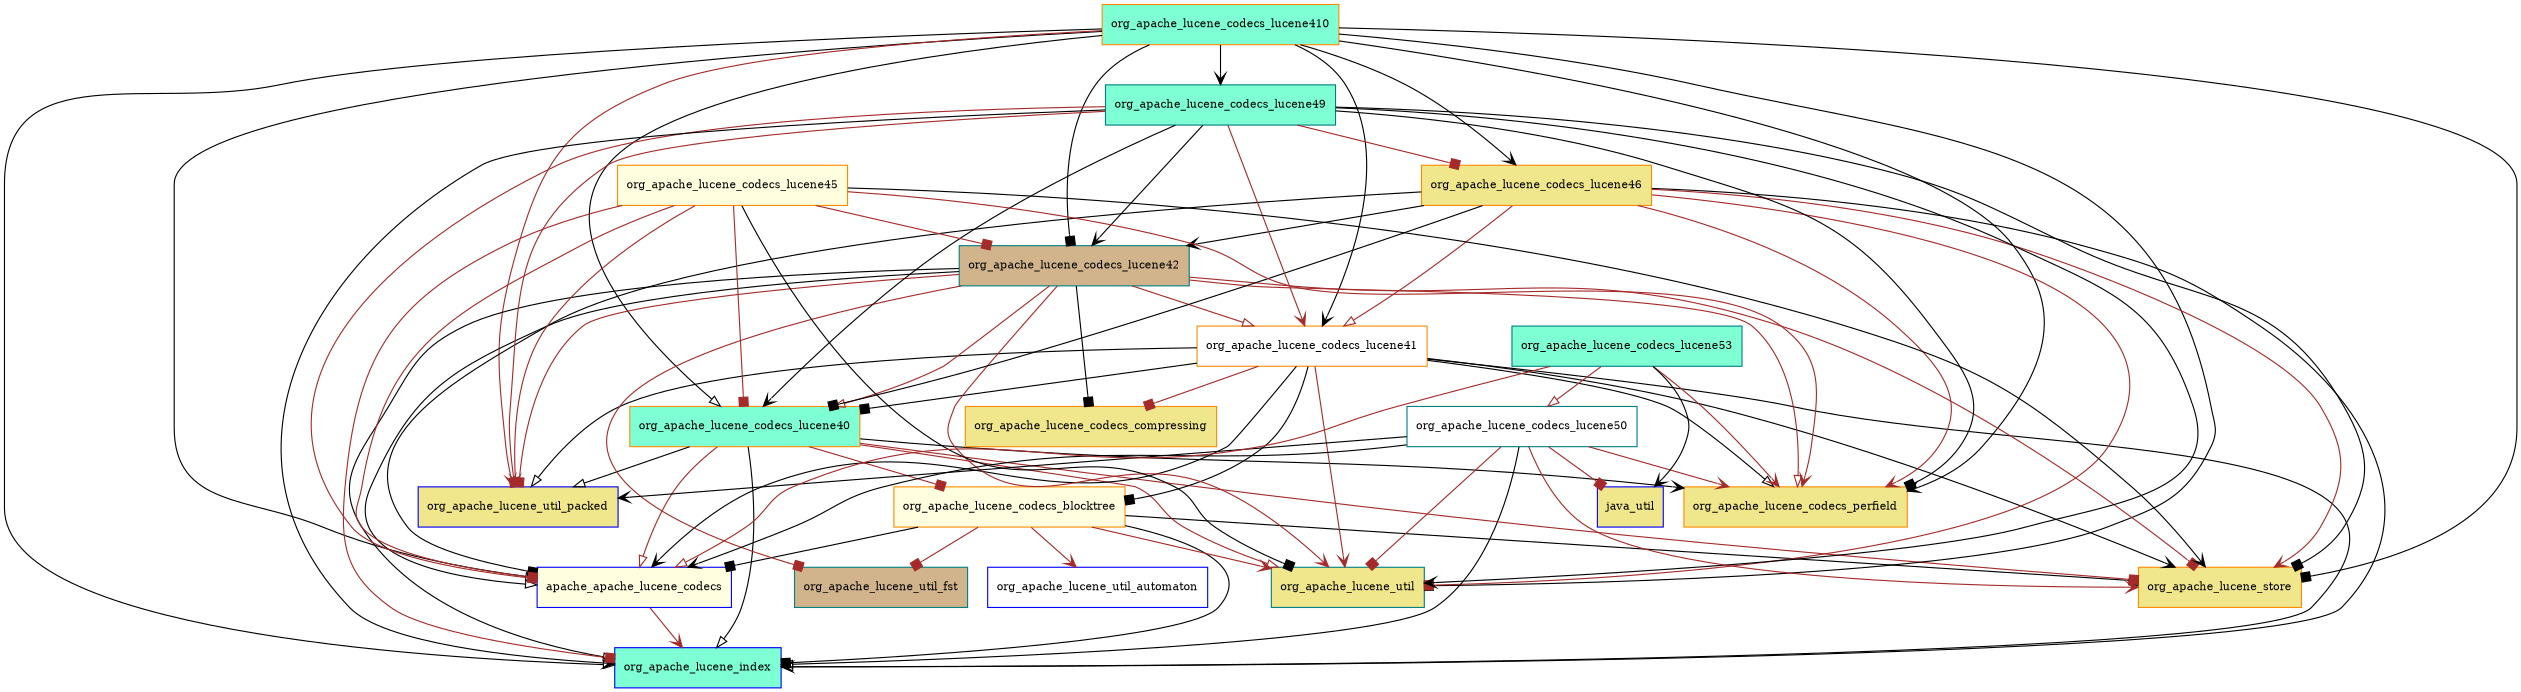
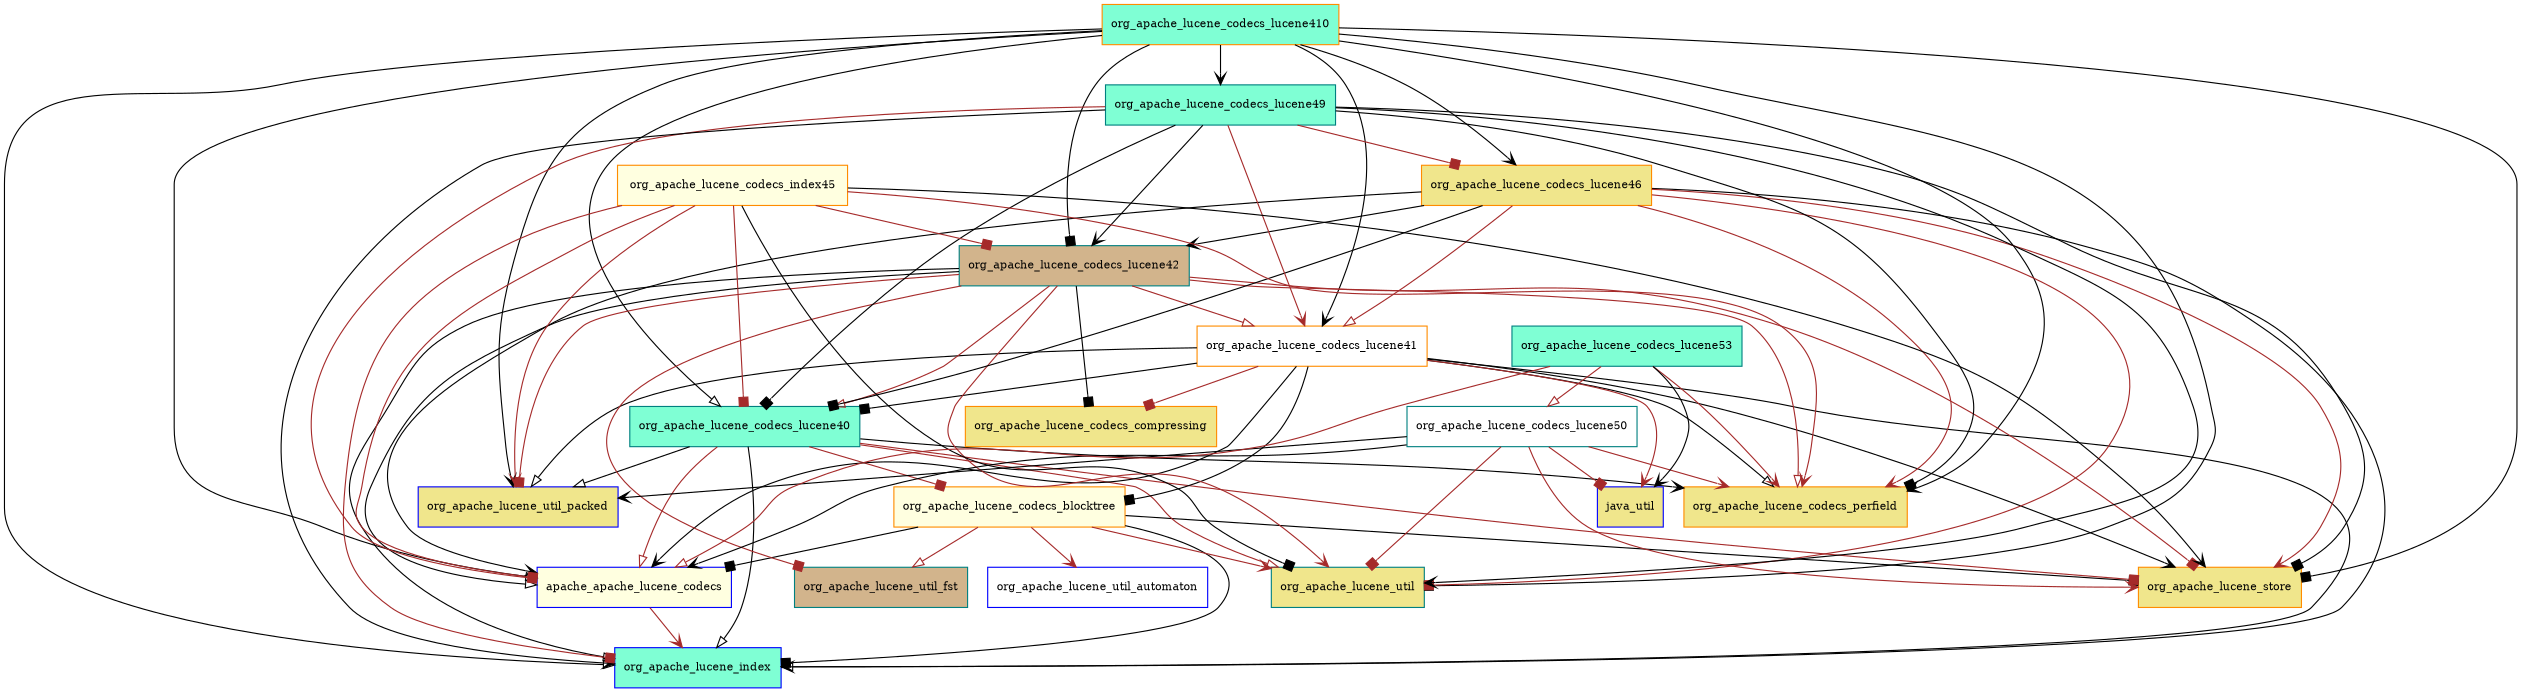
edge "org_apache_lucene_codecs_lucene410" -> "org_apache_lucene_util_packed": color brown -> black
edge "org_apache_lucene_codecs_lucene49" -> "org_apache_lucene_util_packed": removed
node "org_apache_lucene_codecs_lucene45": label "org_apache_lucene_codecs_lucene45" -> "org_apache_lucene_codecs_index45"
edge "org_apache_lucene_codecs_lucene49" -> "org_apache_lucene_codecs_lucene40": arrowhead vee -> box
edge "org_apache_lucene_codecs_lucene46" -> "apache_apache_lucene_codecs": arrowhead box -> vee
node "org_apache_lucene_codecs_lucene40": color darkorange -> teal
edge "org_apache_lucene_codecs_lucene41" -> "org_apache_lucene_util": now "org_apache_lucene_codecs_lucene41" -> "java_util"
edge "org_apache_lucene_codecs_blocktree" -> "org_apache_lucene_util_fst": arrowhead box -> onormal
edge "org_apache_lucene_codecs_lucene50" -> "org_apache_lucene_index": removed
